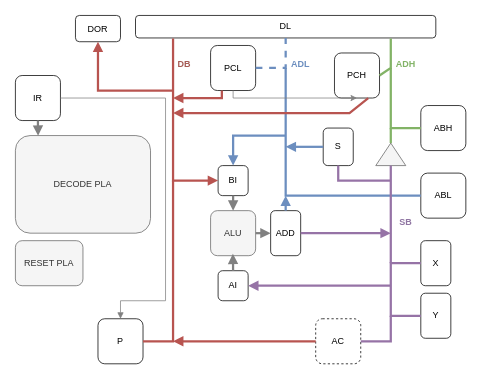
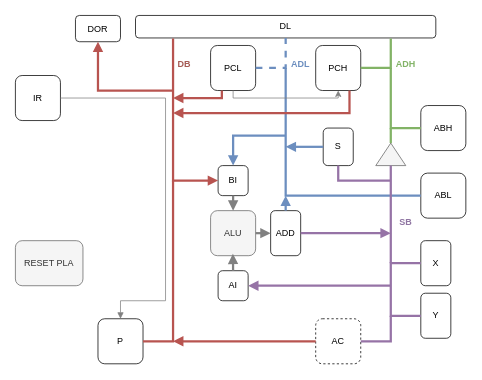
node "PCH": moved (357, 75) -> (338, 68)
edge "IR" -> "DECODE PLA": removed
node "DECODE PLA": removed
